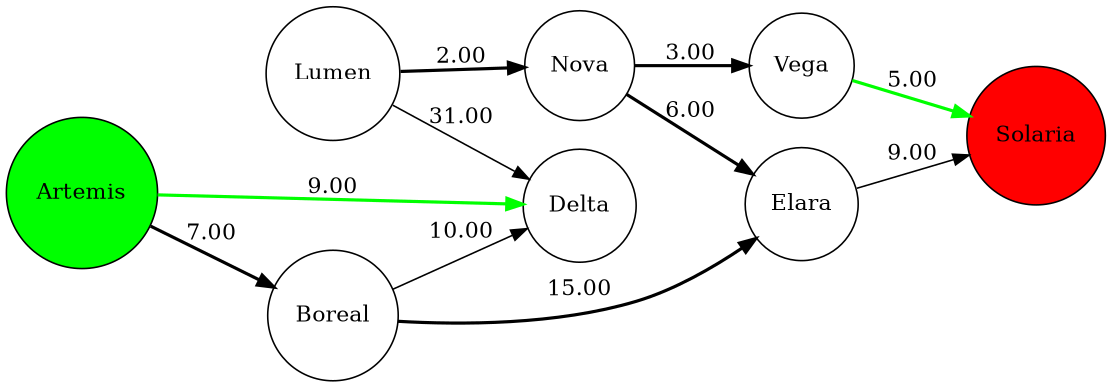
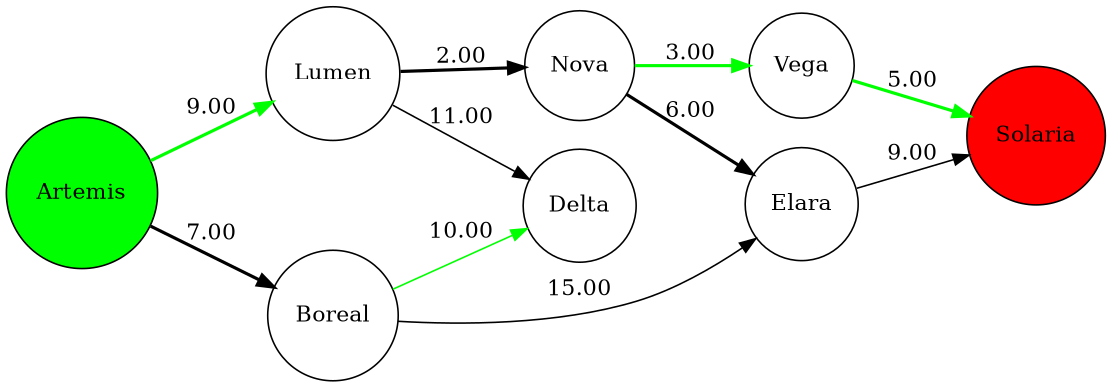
edge "Nova" -> "Vega": color black -> green
edge "Lumen" -> "Delta": label "31.00" -> "11.00"
edge "Artemis" -> "Delta": now "Artemis" -> "Lumen"
edge "Boreal" -> "Delta": color black -> green
edge "Boreal" -> "Elara": style bold -> solid
